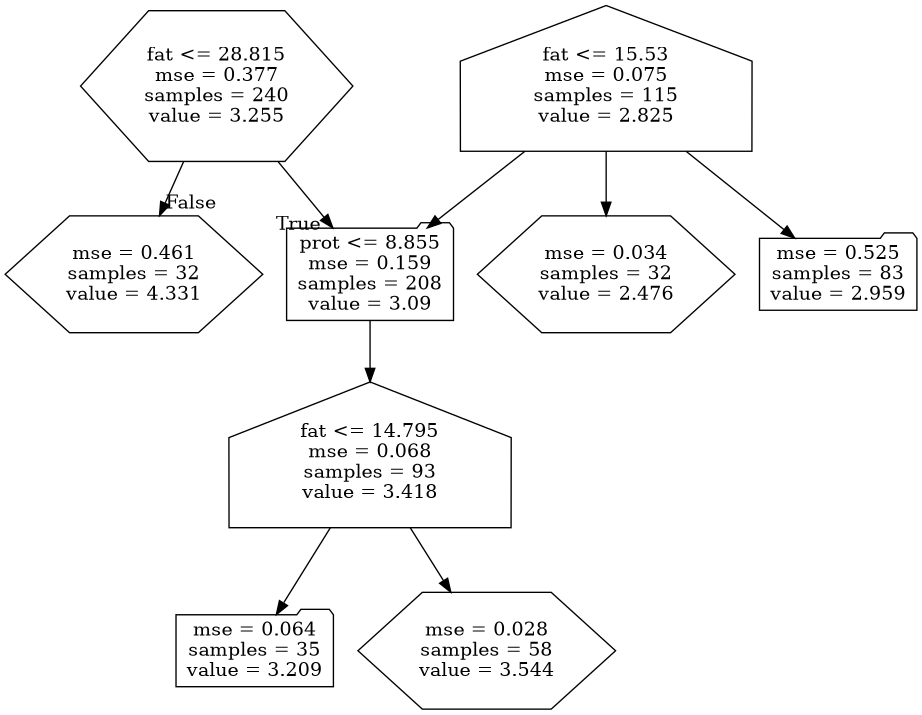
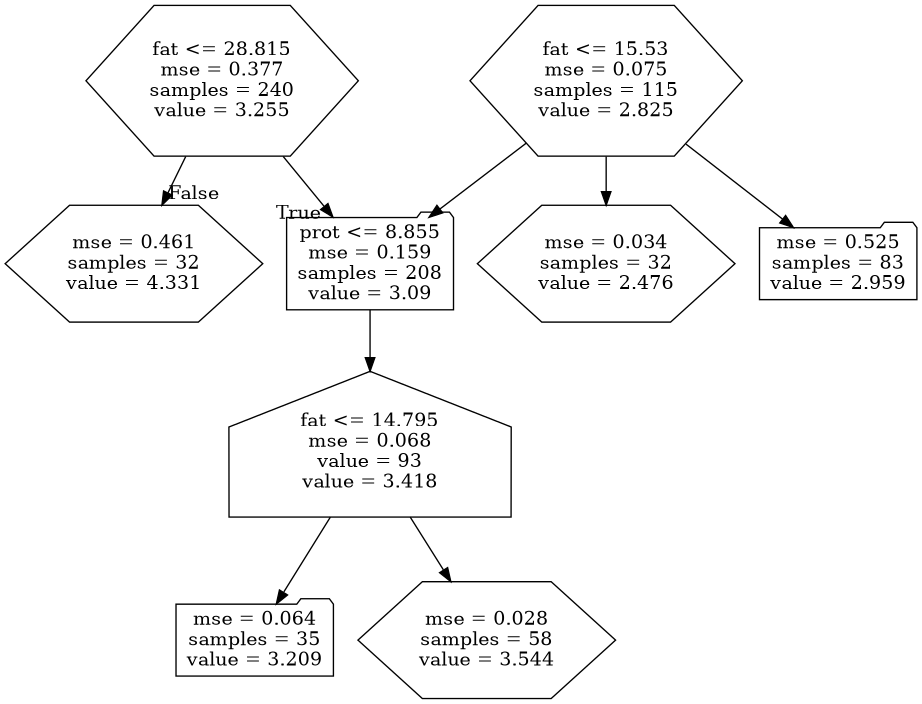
node "fat <= 15.53 mse = 0.075 samples = 115 value = 2.825": shape house -> hexagon
node "fat <= 14.795 mse = 0.068 samples = 93 value = 3.418": label "fat <= 14.795 mse = 0.068 samples = 93 value = 3.418" -> "fat <= 14.795 mse = 0.068 value = 93 value = 3.418"
